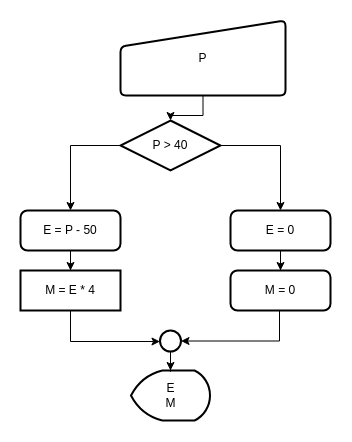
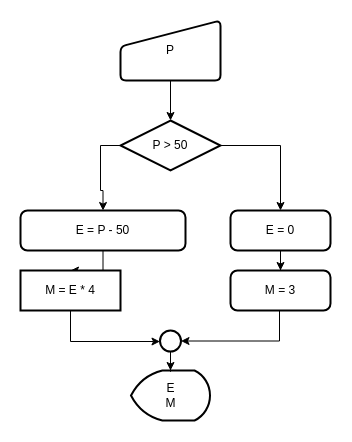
node "P": size 165x75 -> 100x60
node "P > 40": label "P > 40" -> "P > 50"
node "E = P - 50": size 100x40 -> 165x40
node "M = 0": label "M = 0" -> "M = 3"
